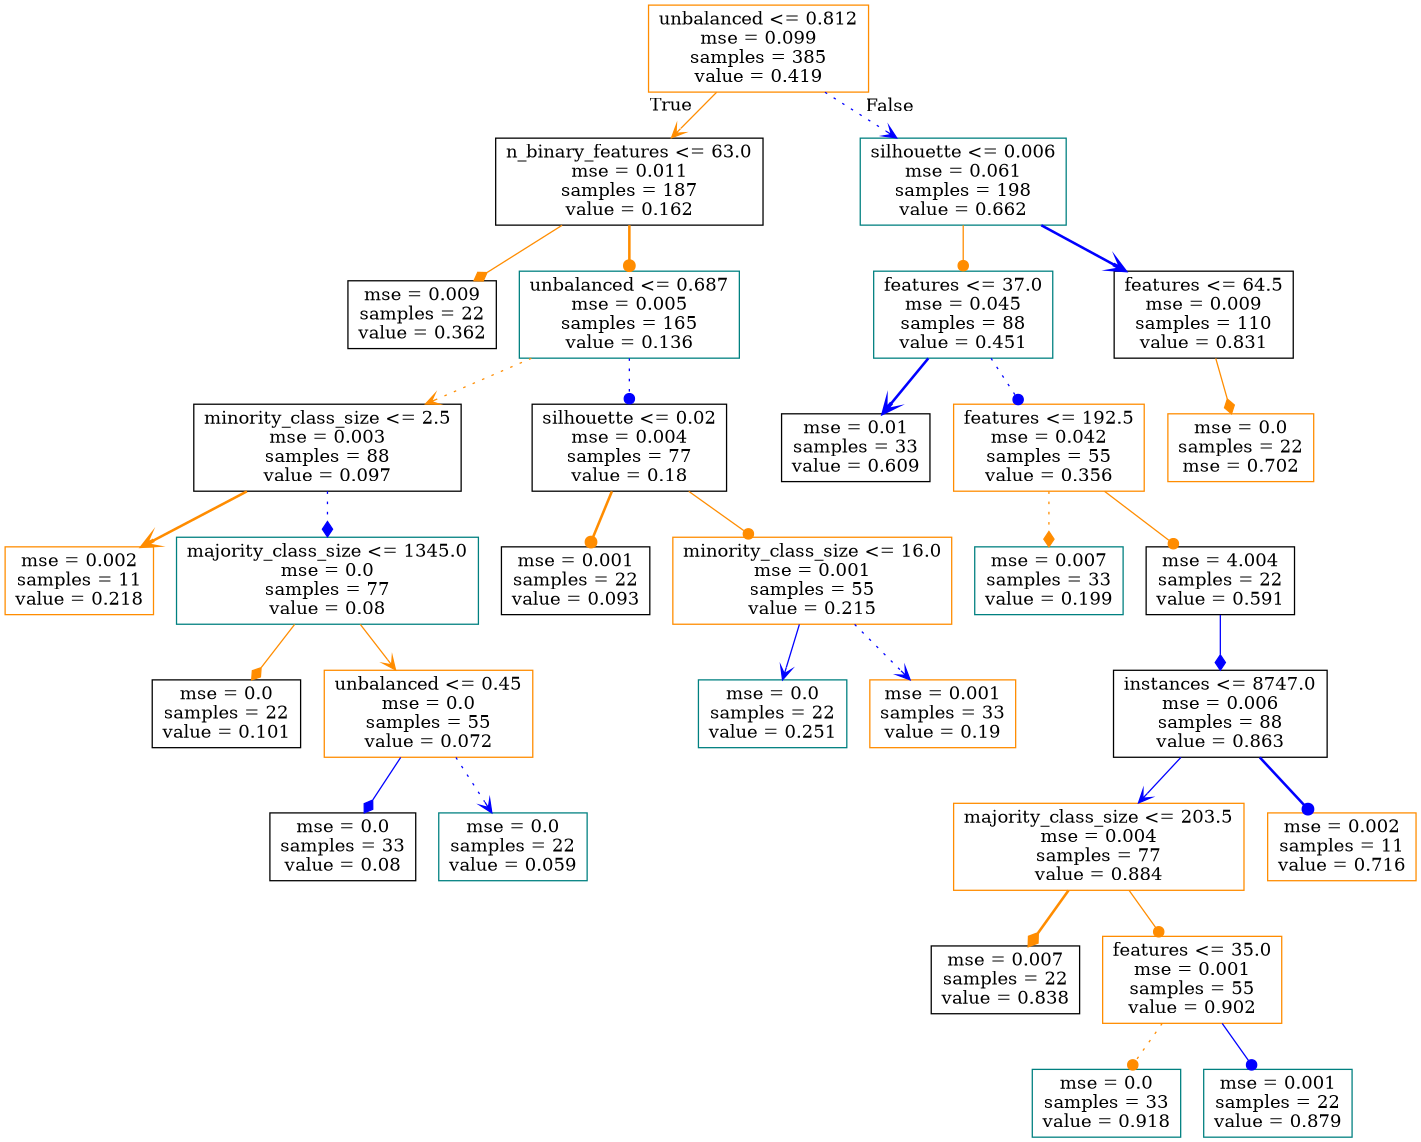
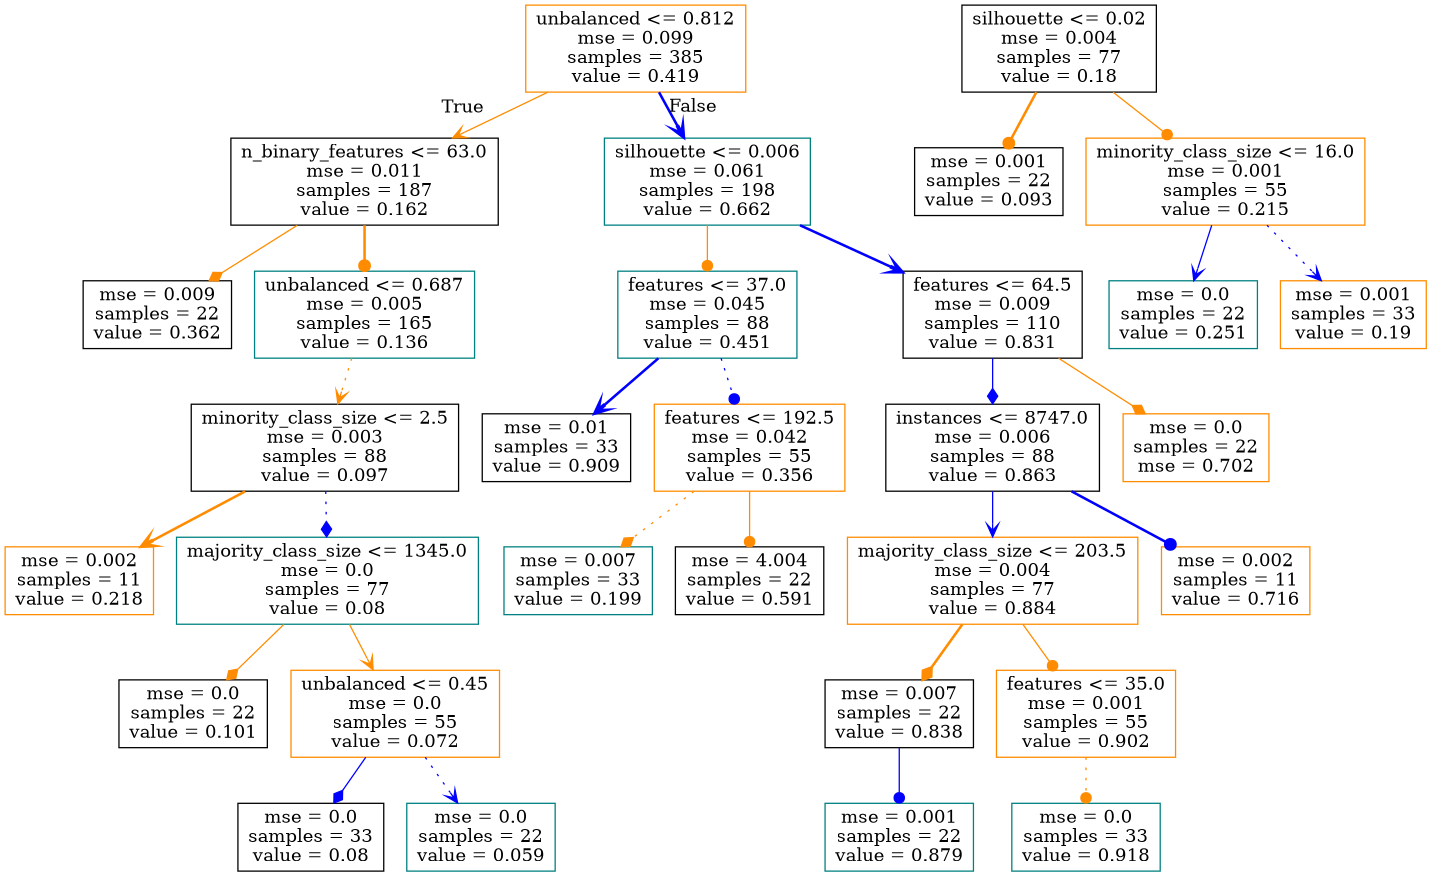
edge "unbalanced <= 0.812 mse = 0.099 samples = 385 value = 0.419" -> "silhouette <= 0.006 mse = 0.061 samples = 198 value = 0.662": style dotted -> bold
edge "unbalanced <= 0.687 mse = 0.005 samples = 165 value = 0.136" -> "silhouette <= 0.02 mse = 0.004 samples = 77 value = 0.18": removed
node "mse = 0.01 samples = 33 value = 0.609": label "mse = 0.01 samples = 33 value = 0.609" -> "mse = 0.01 samples = 33 value = 0.909"
edge "mse = 4.004 samples = 22 value = 0.591" -> "instances <= 8747.0 mse = 0.006 samples = 88 value = 0.863": now "features <= 64.5 mse = 0.009 samples = 110 value = 0.831" -> "instances <= 8747.0 mse = 0.006 samples = 88 value = 0.863"
edge "features <= 35.0 mse = 0.001 samples = 55 value = 0.902" -> "mse = 0.001 samples = 22 value = 0.879": now "mse = 0.007 samples = 22 value = 0.838" -> "mse = 0.001 samples = 22 value = 0.879"
